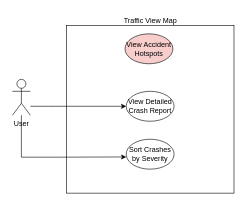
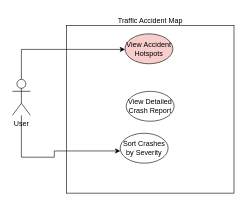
node "Traffic View Map": label "Traffic View Map" -> "Traffic Accident Map"
edge "User" -> "View Accident Hotspots": added
edge "User" -> "View Detailed Crash Report": removed
node "Sort Crashes by Severity": moved (150, 155) -> (144, 149)
